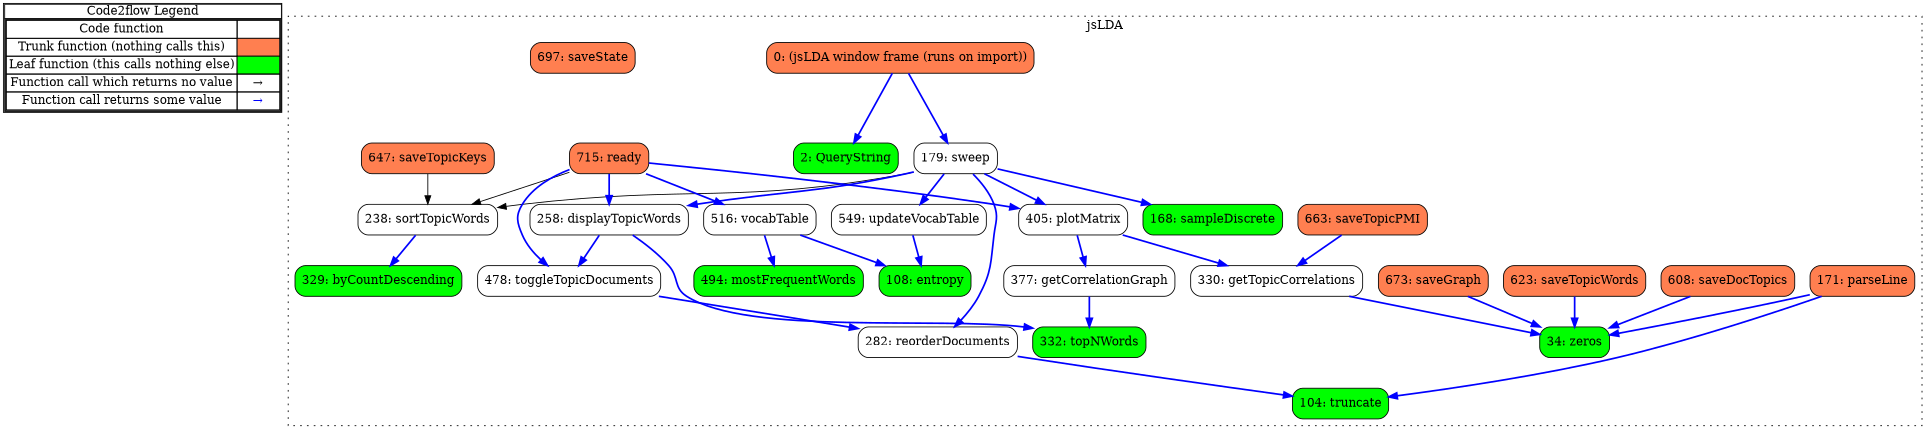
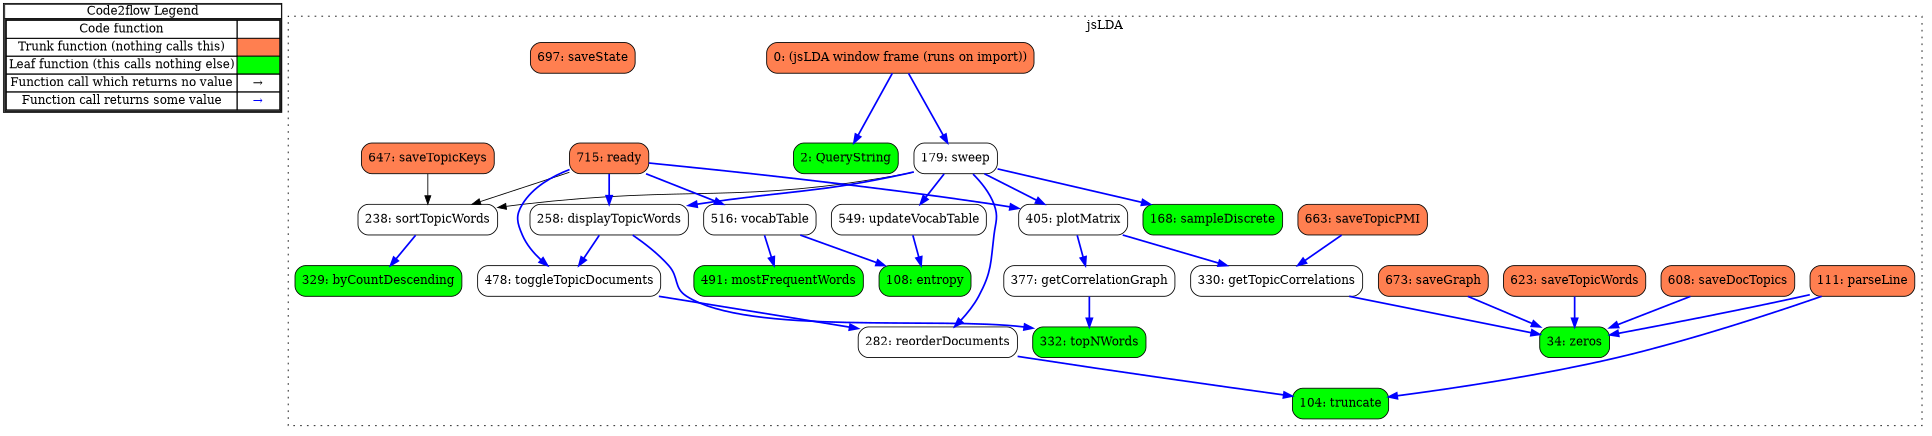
node "494: mostFrequentWords": label "494: mostFrequentWords" -> "491: mostFrequentWords"
node "171: parseLine": label "171: parseLine" -> "111: parseLine"
